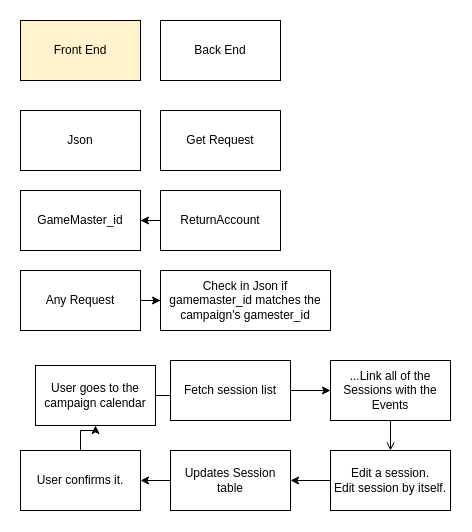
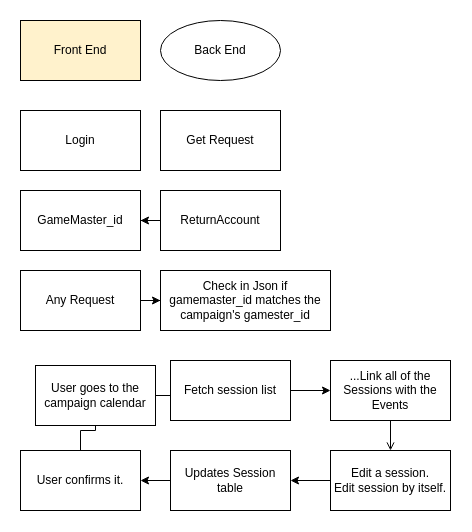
node "Back End": shape rectangle -> ellipse
node "Json": label "Json" -> "Login"
edge "User confirms it." -> "User goes to the campaign calendar": arrowhead classic -> none
